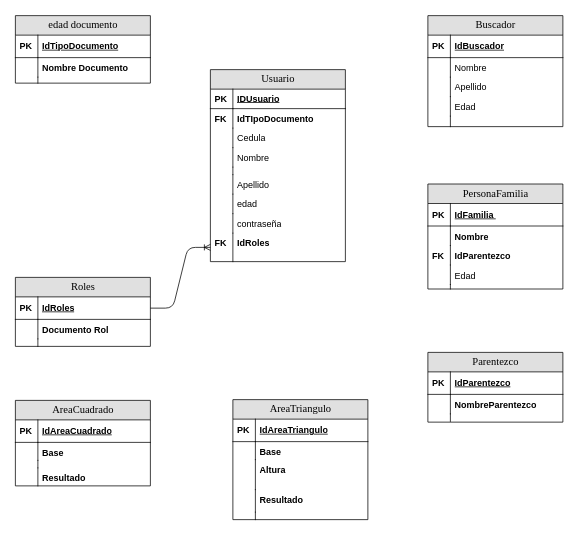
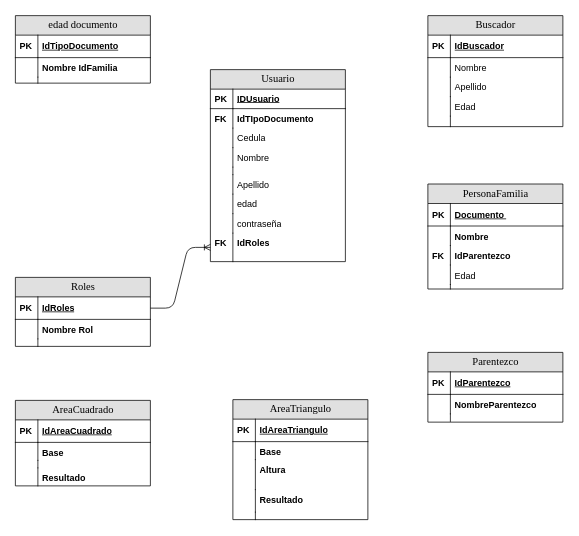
node "Nombre Documento": label "Nombre Documento" -> "Nombre IdFamilia"
node "IdFamilia": label "IdFamilia" -> "Documento"
node "Documento Rol": label "Documento Rol" -> "Nombre Rol"
